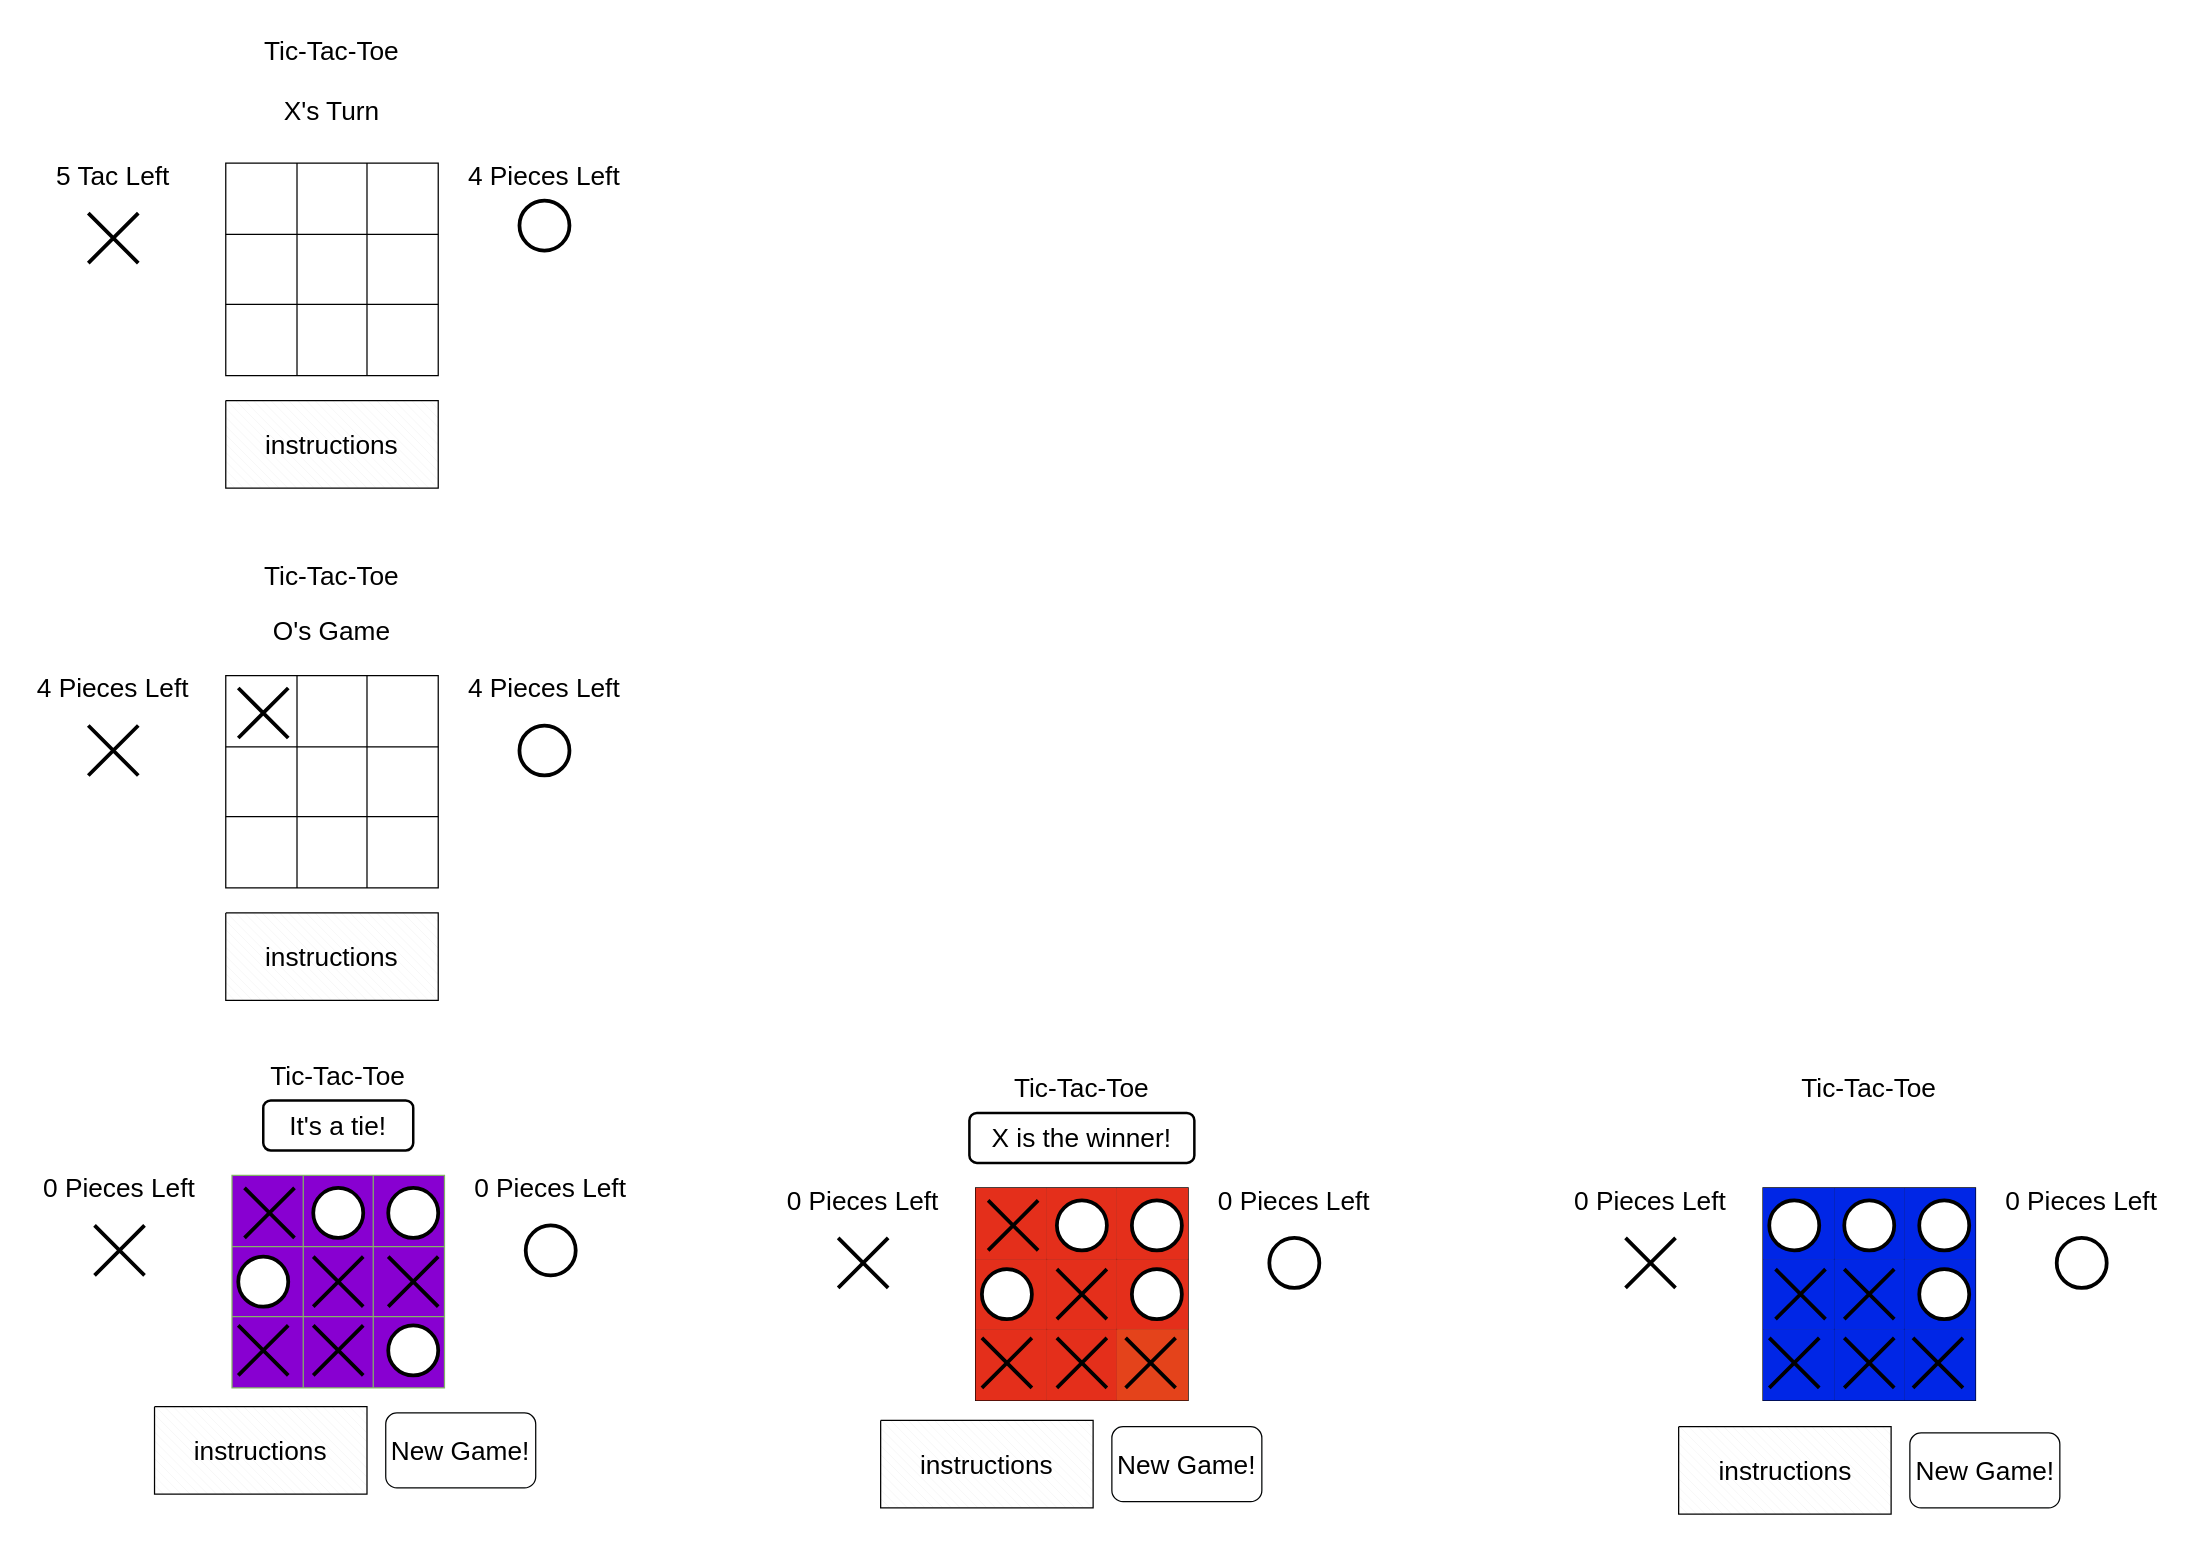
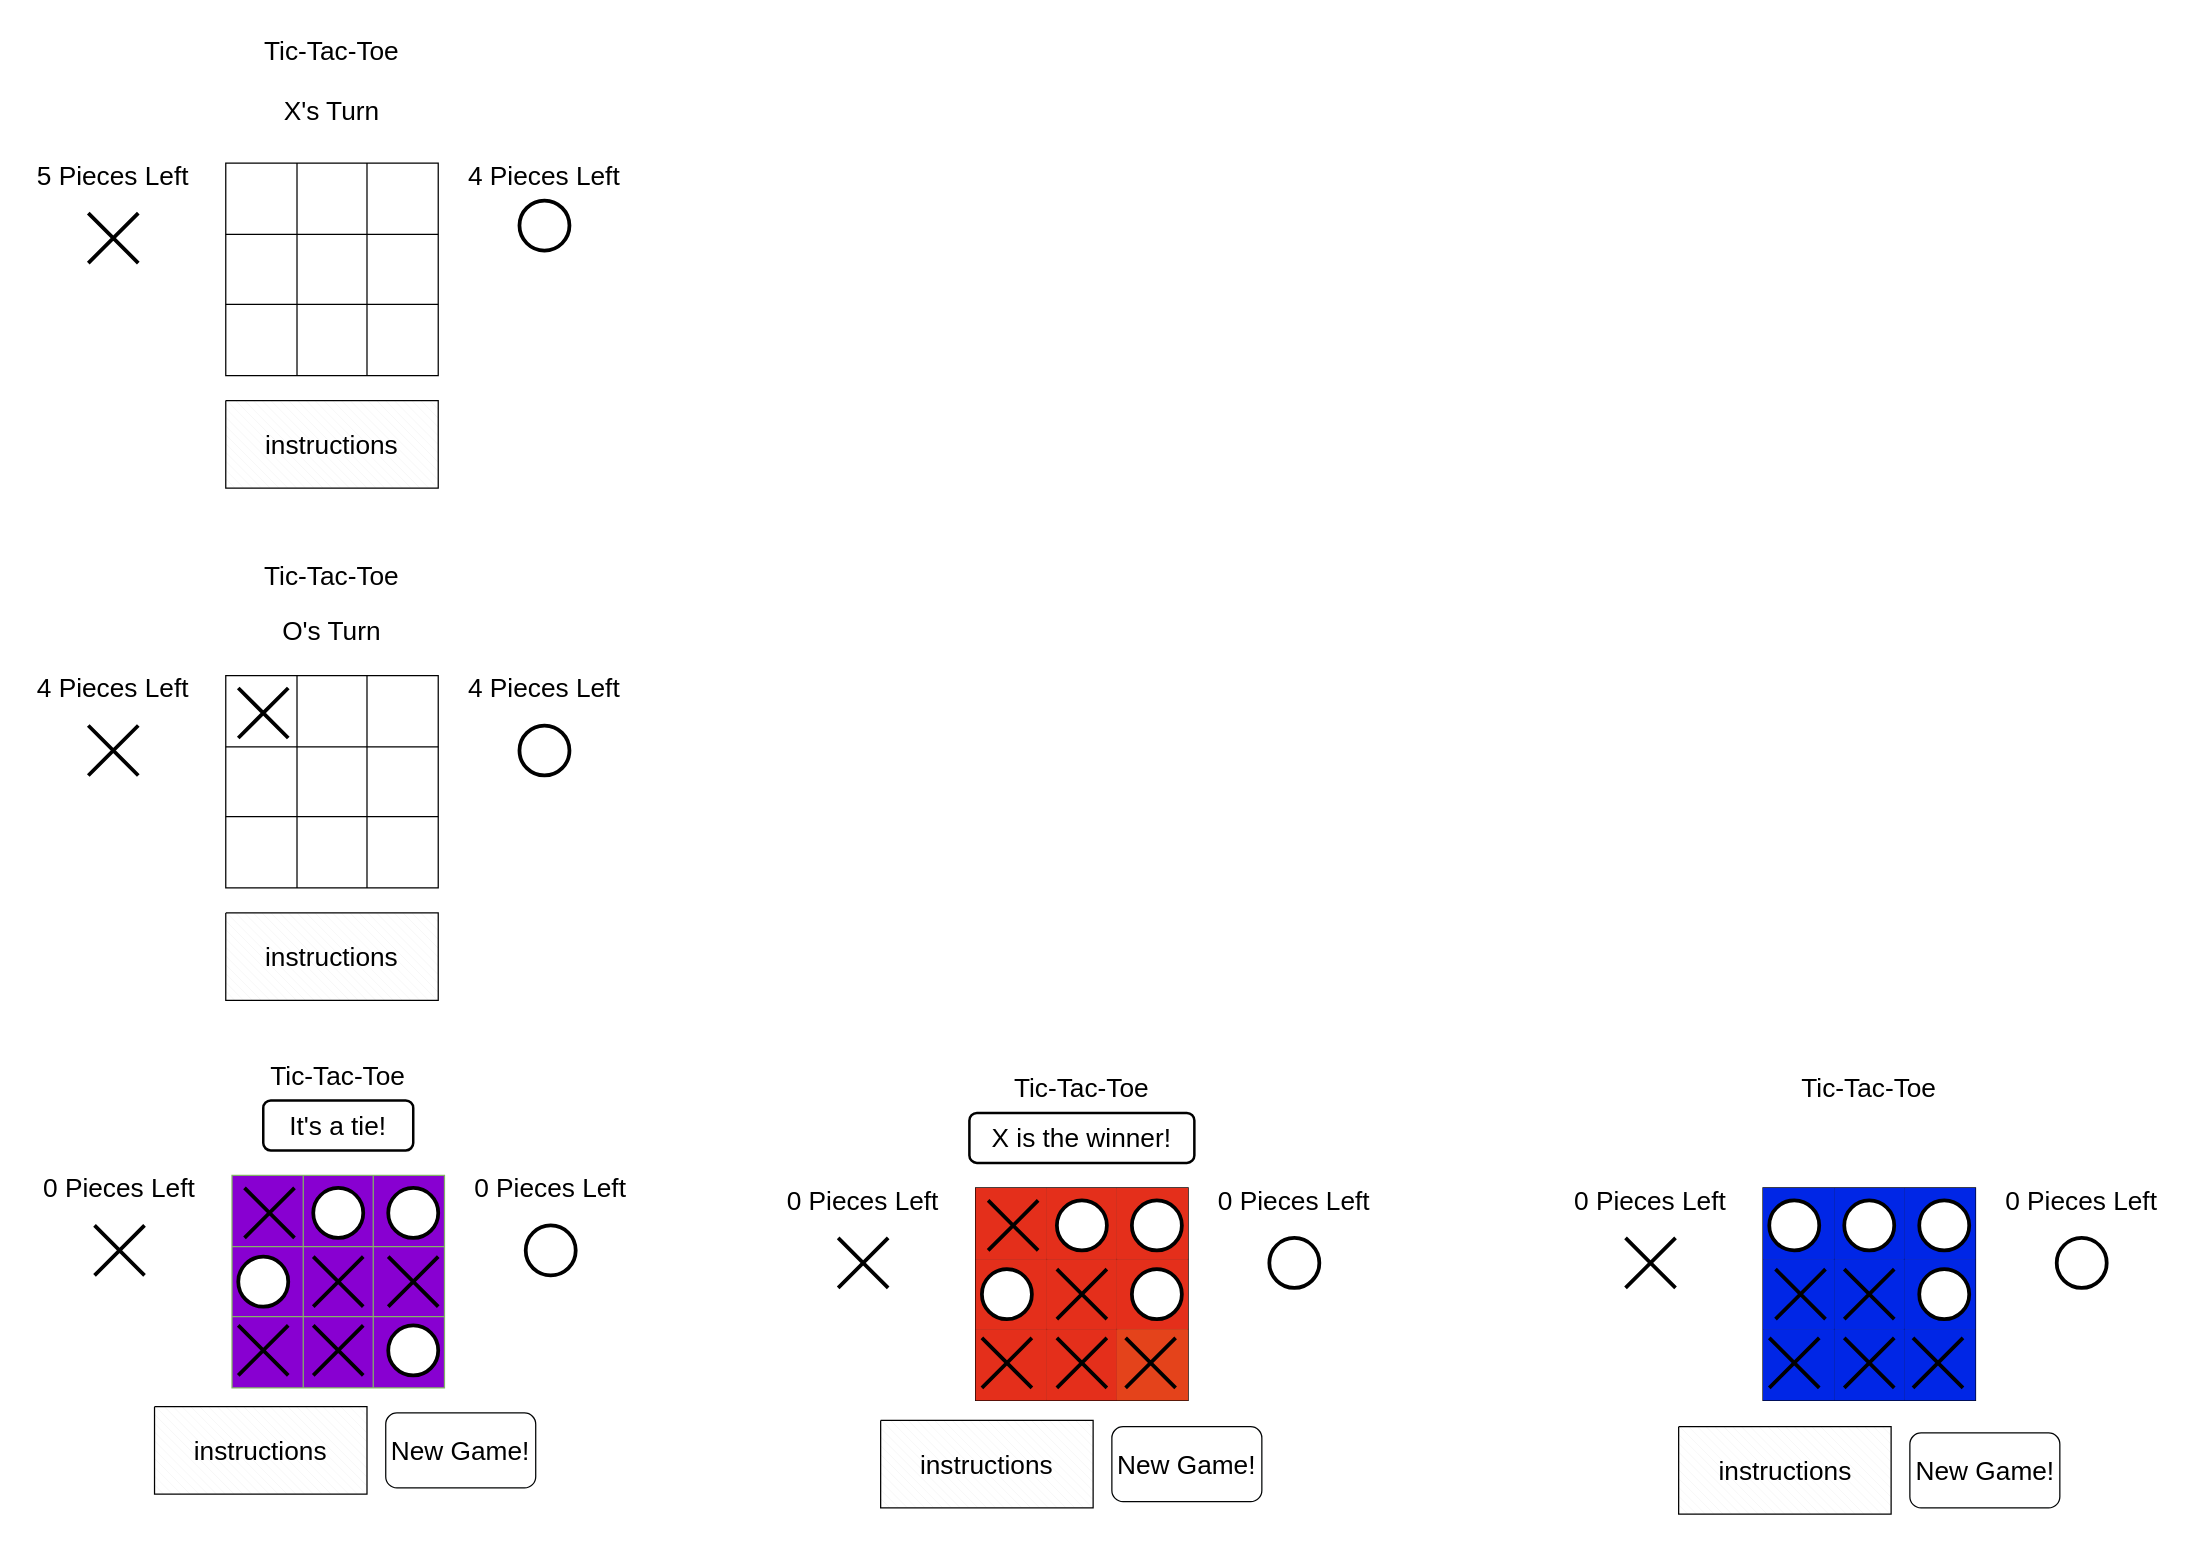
node "5 Tac Left": label "5 Tac Left" -> "5 Pieces Left"
node "O's Game": label "O's Game" -> "O's Turn"
